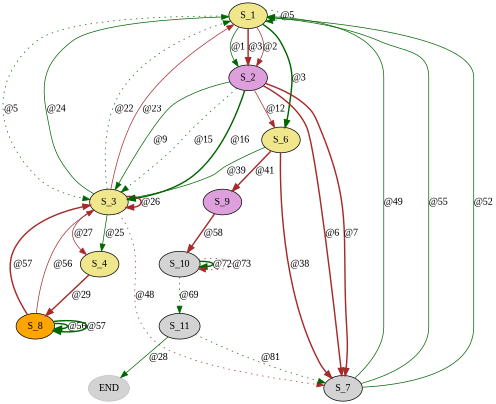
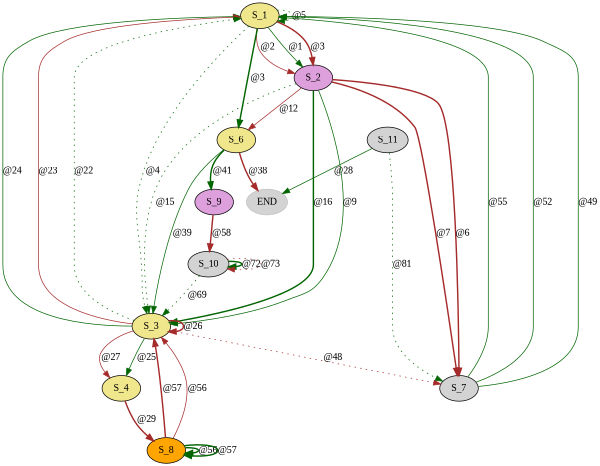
edge "S_1" -> "S_3": label "@5" -> "@4"
edge "S_6" -> "S_9": color brown -> darkgreen
edge "S_6" -> "S_7": now "S_6" -> "END"
edge "S_10" -> "S_11": now "S_10" -> "S_3"
